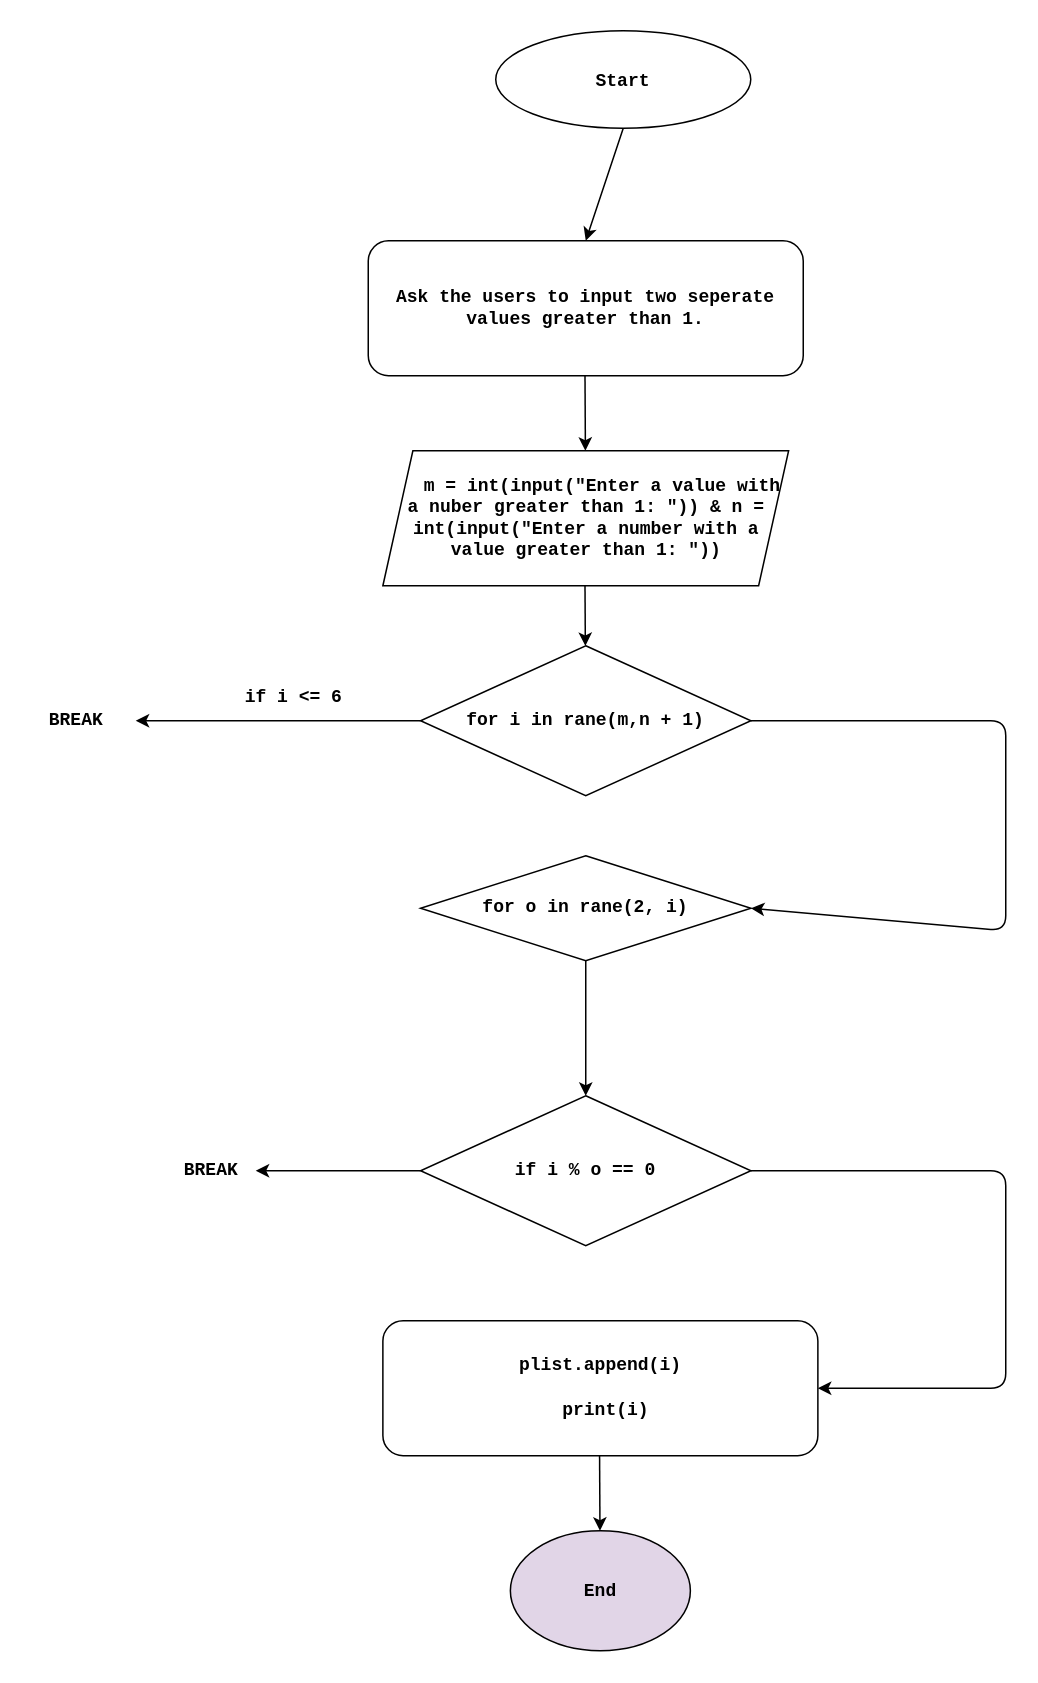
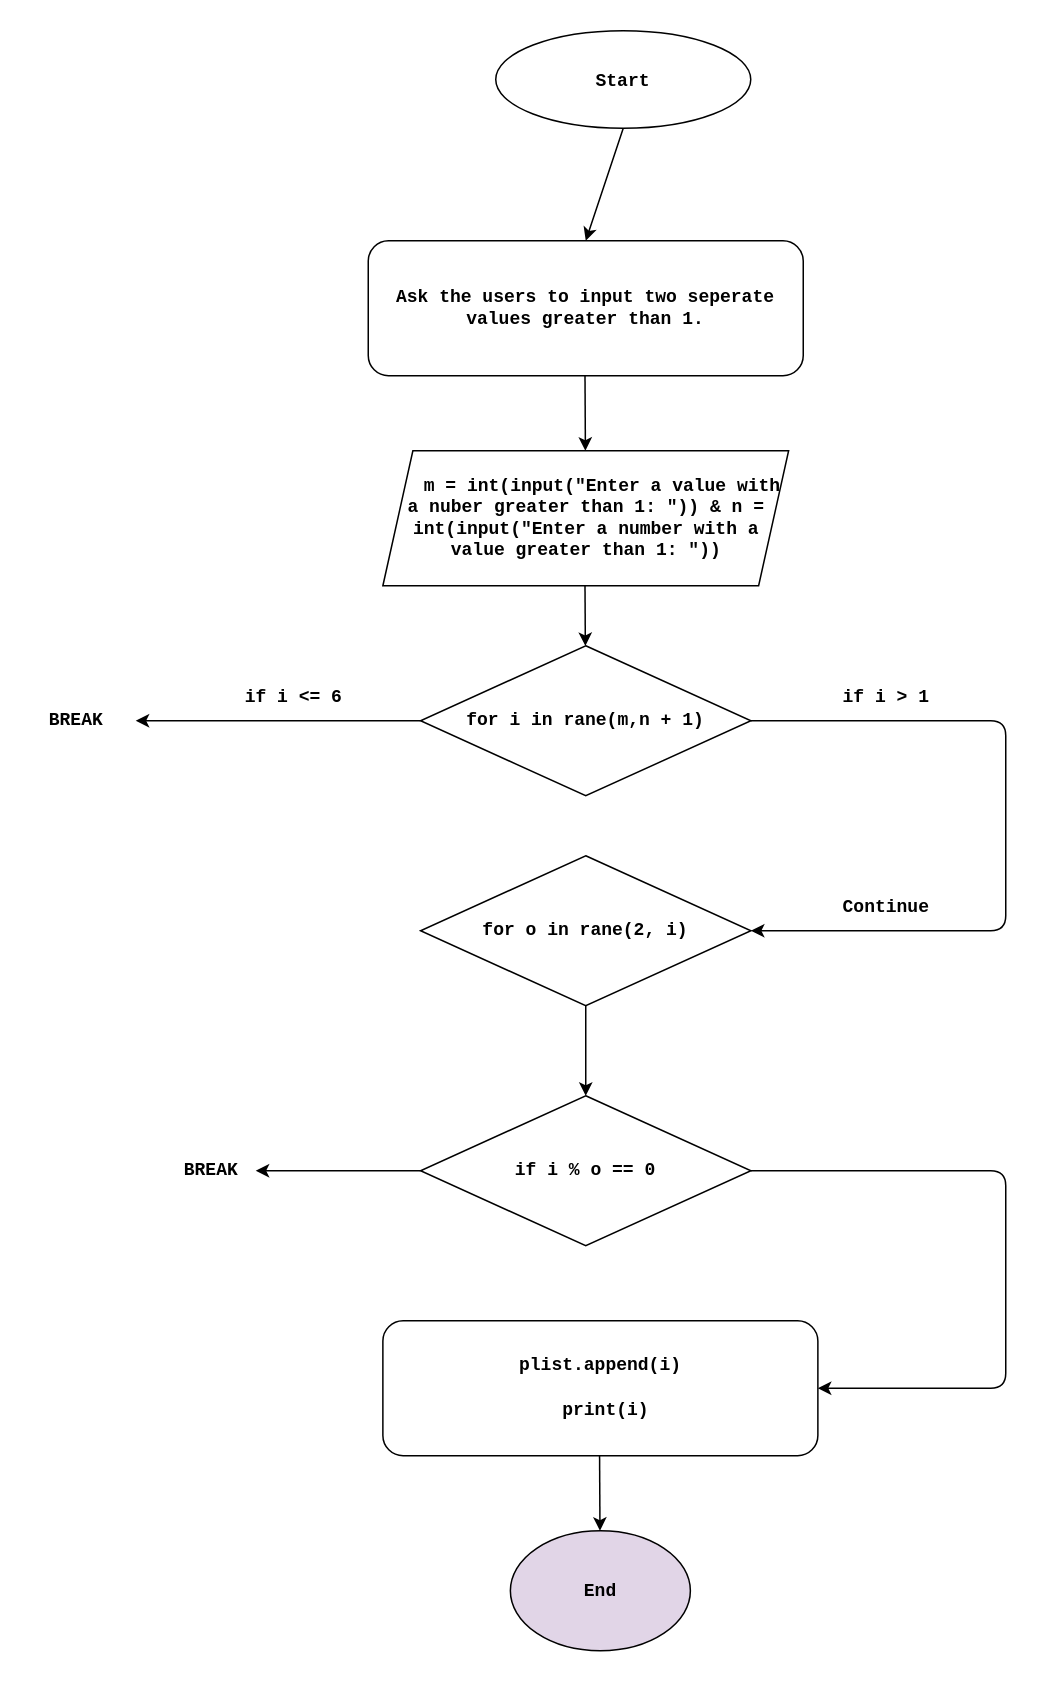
node "if i > 1": added
node "for o in rane(2, i)": size 330x105 -> 330x150
node "Continue": added
